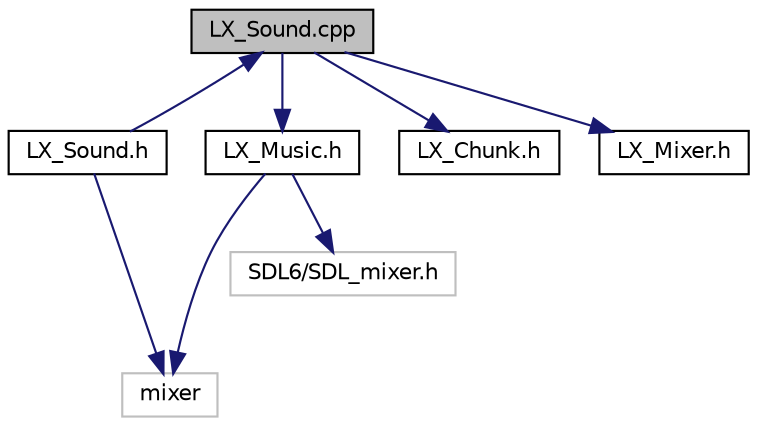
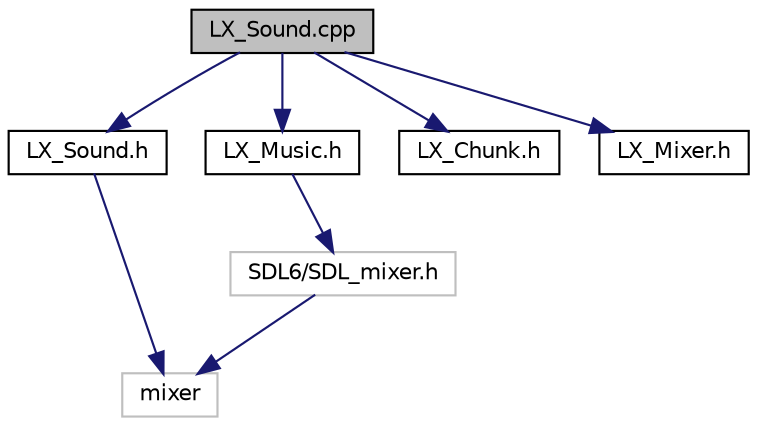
edge "LX_Sound.h" -> "LX_Sound.cpp": reversed
edge "LX_Music.h" -> "mixer": now "SDL6/SDL_mixer.h" -> "mixer"
